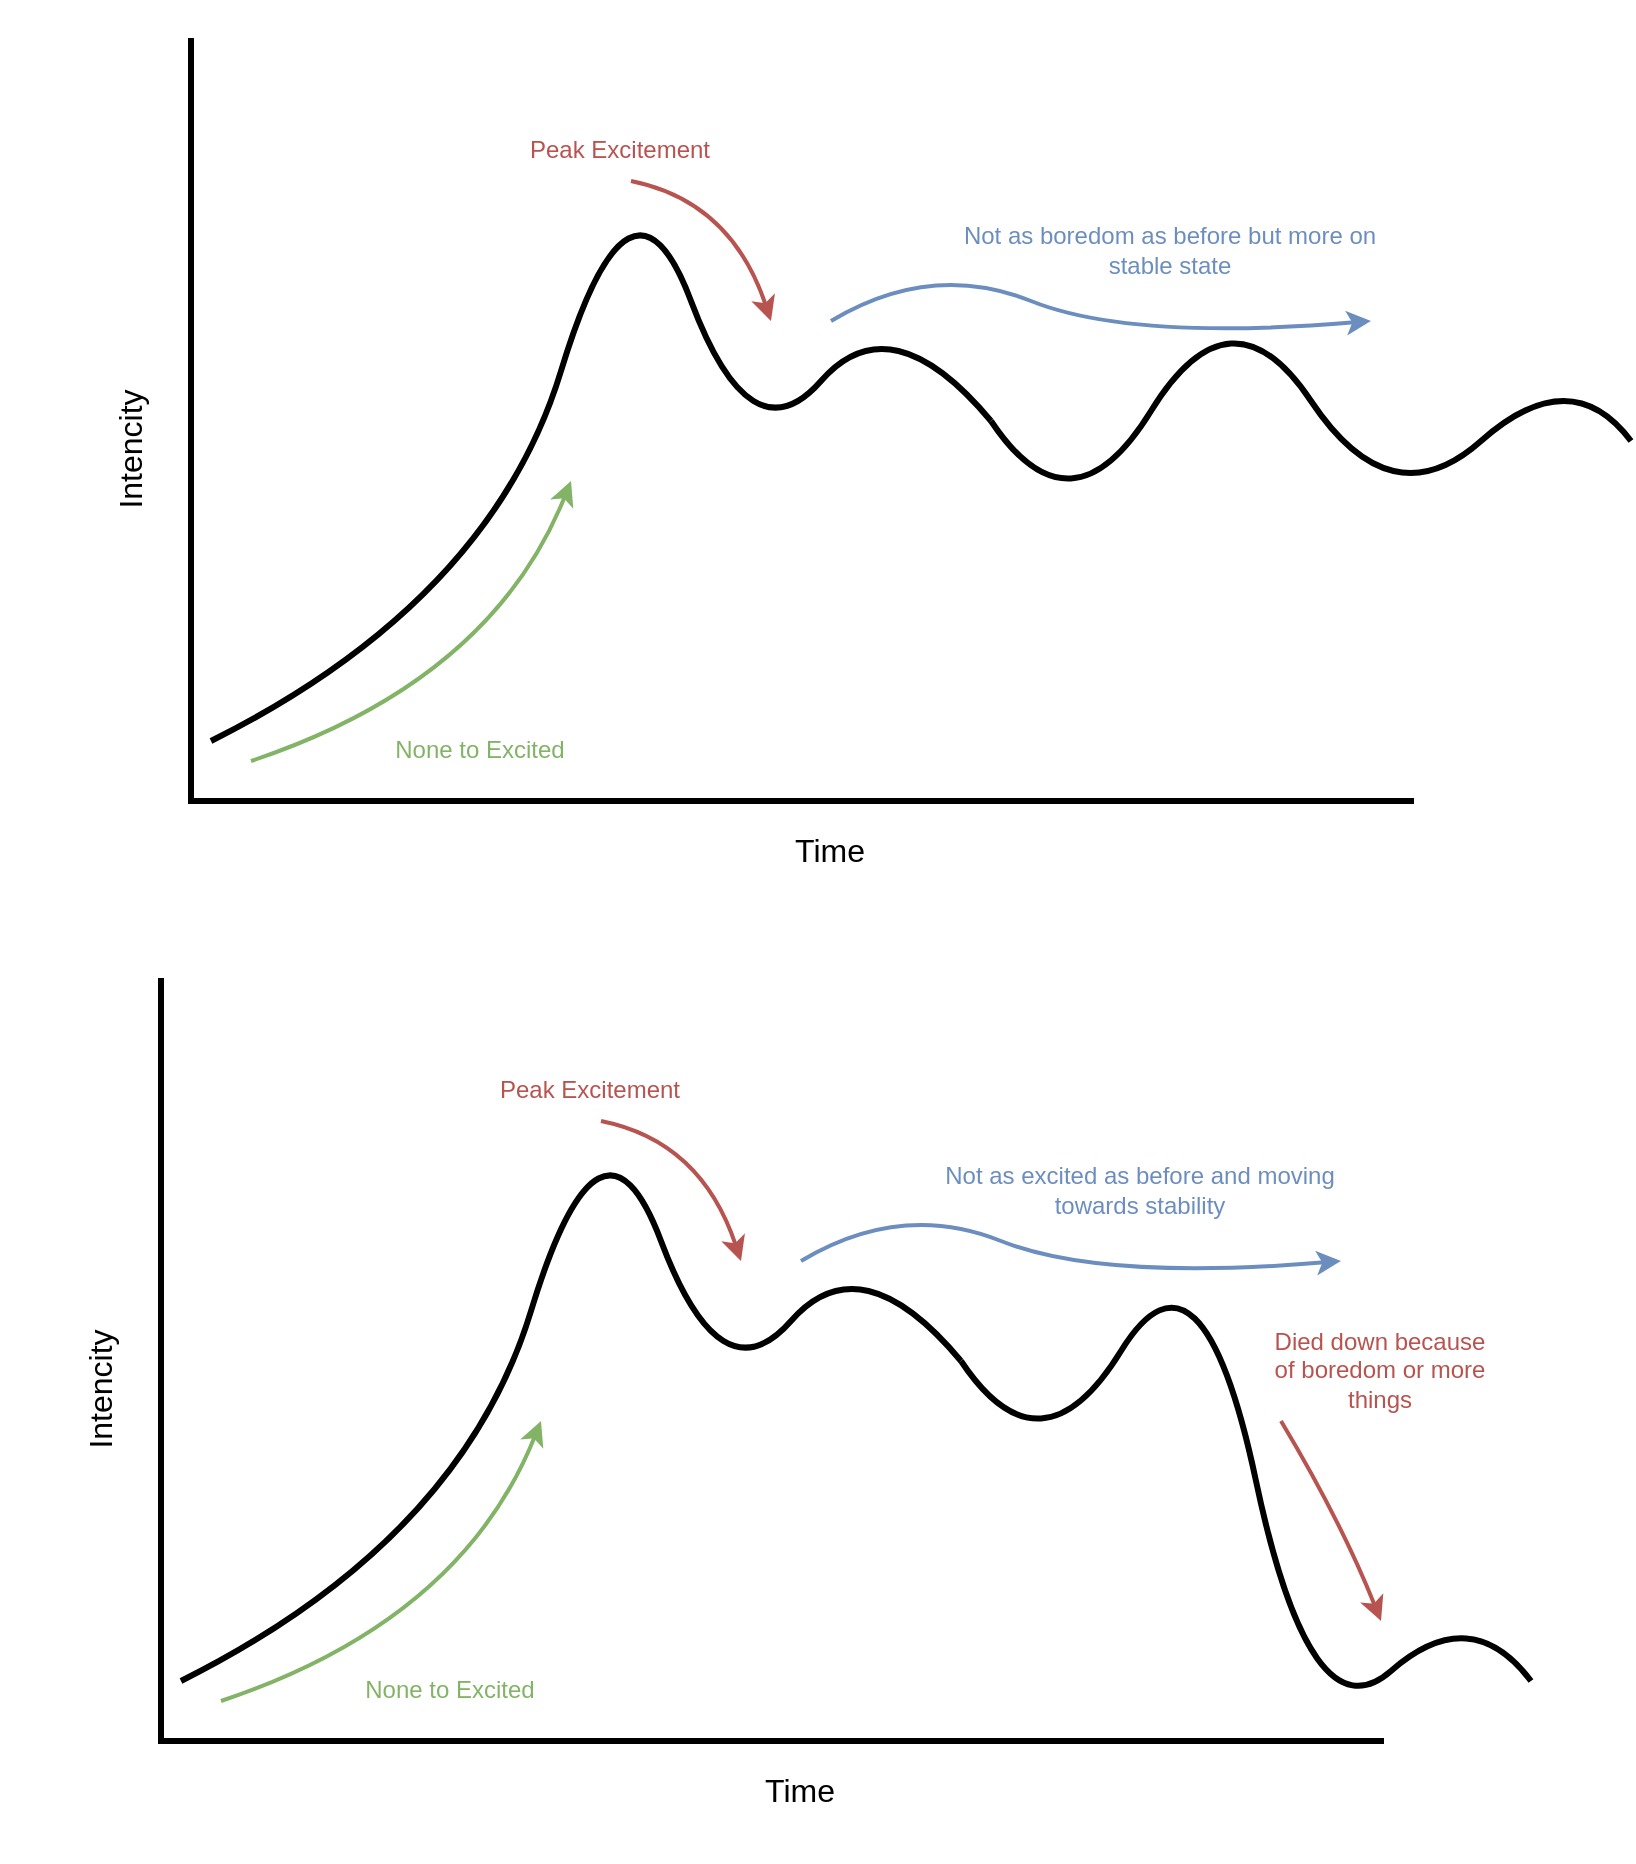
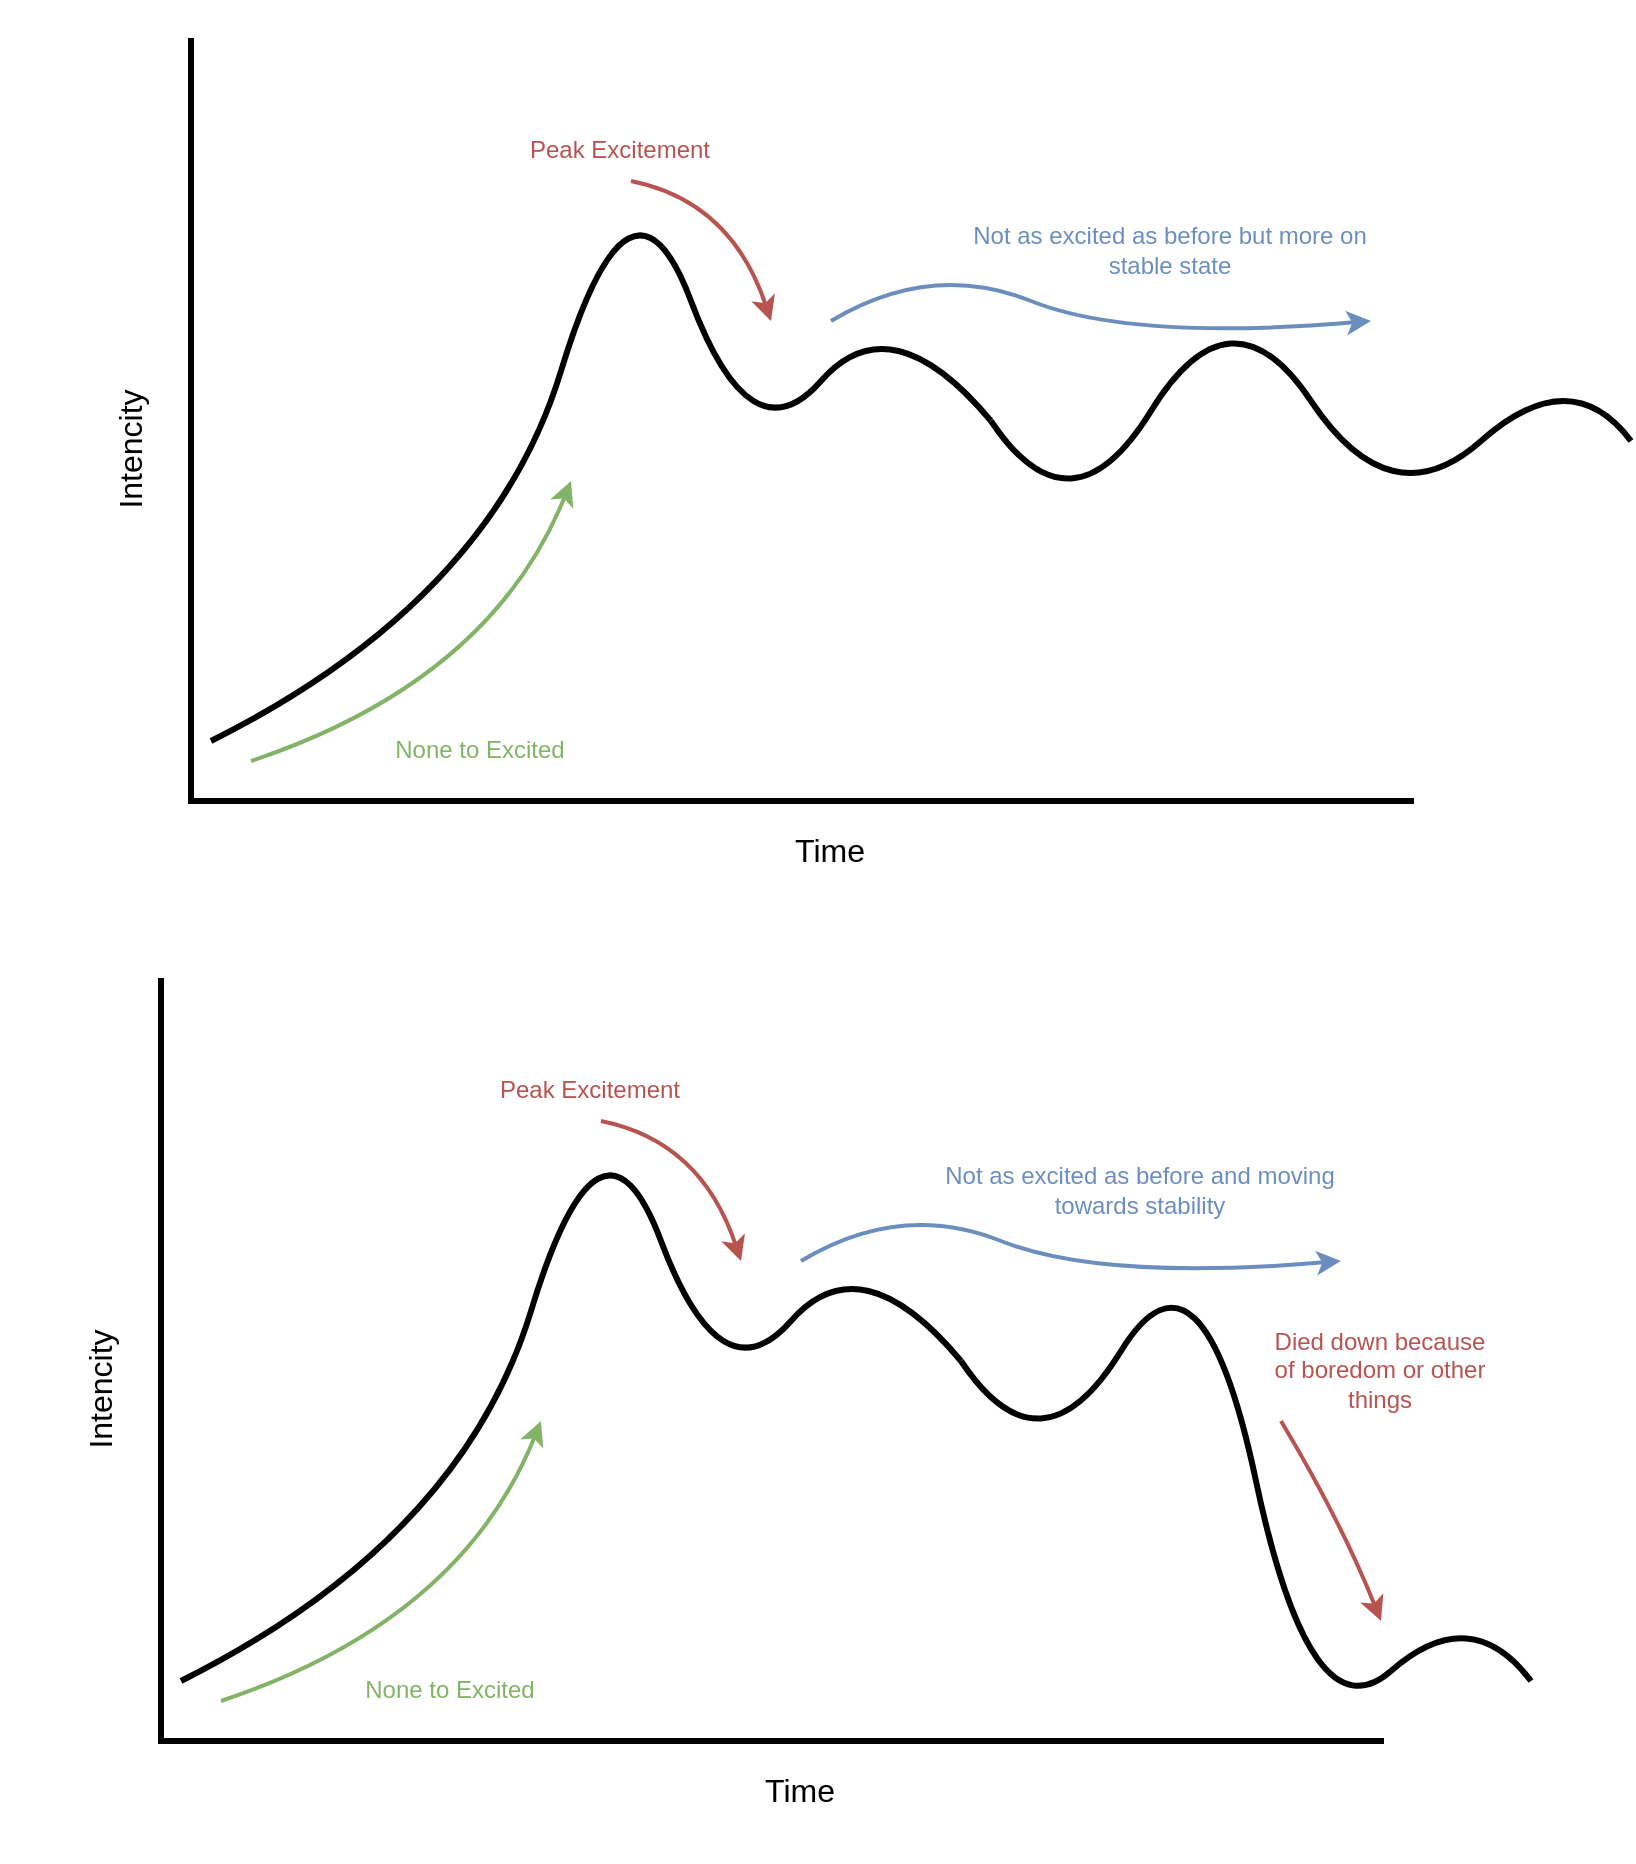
node "Not as boredom as before but more on stable state": label "Not as boredom as before but more on stable state" -> "Not as excited as before but more on stable state"
node "Died down because of boredom or more things": label "Died down because of boredom or more things" -> "Died down because of boredom or other things"
